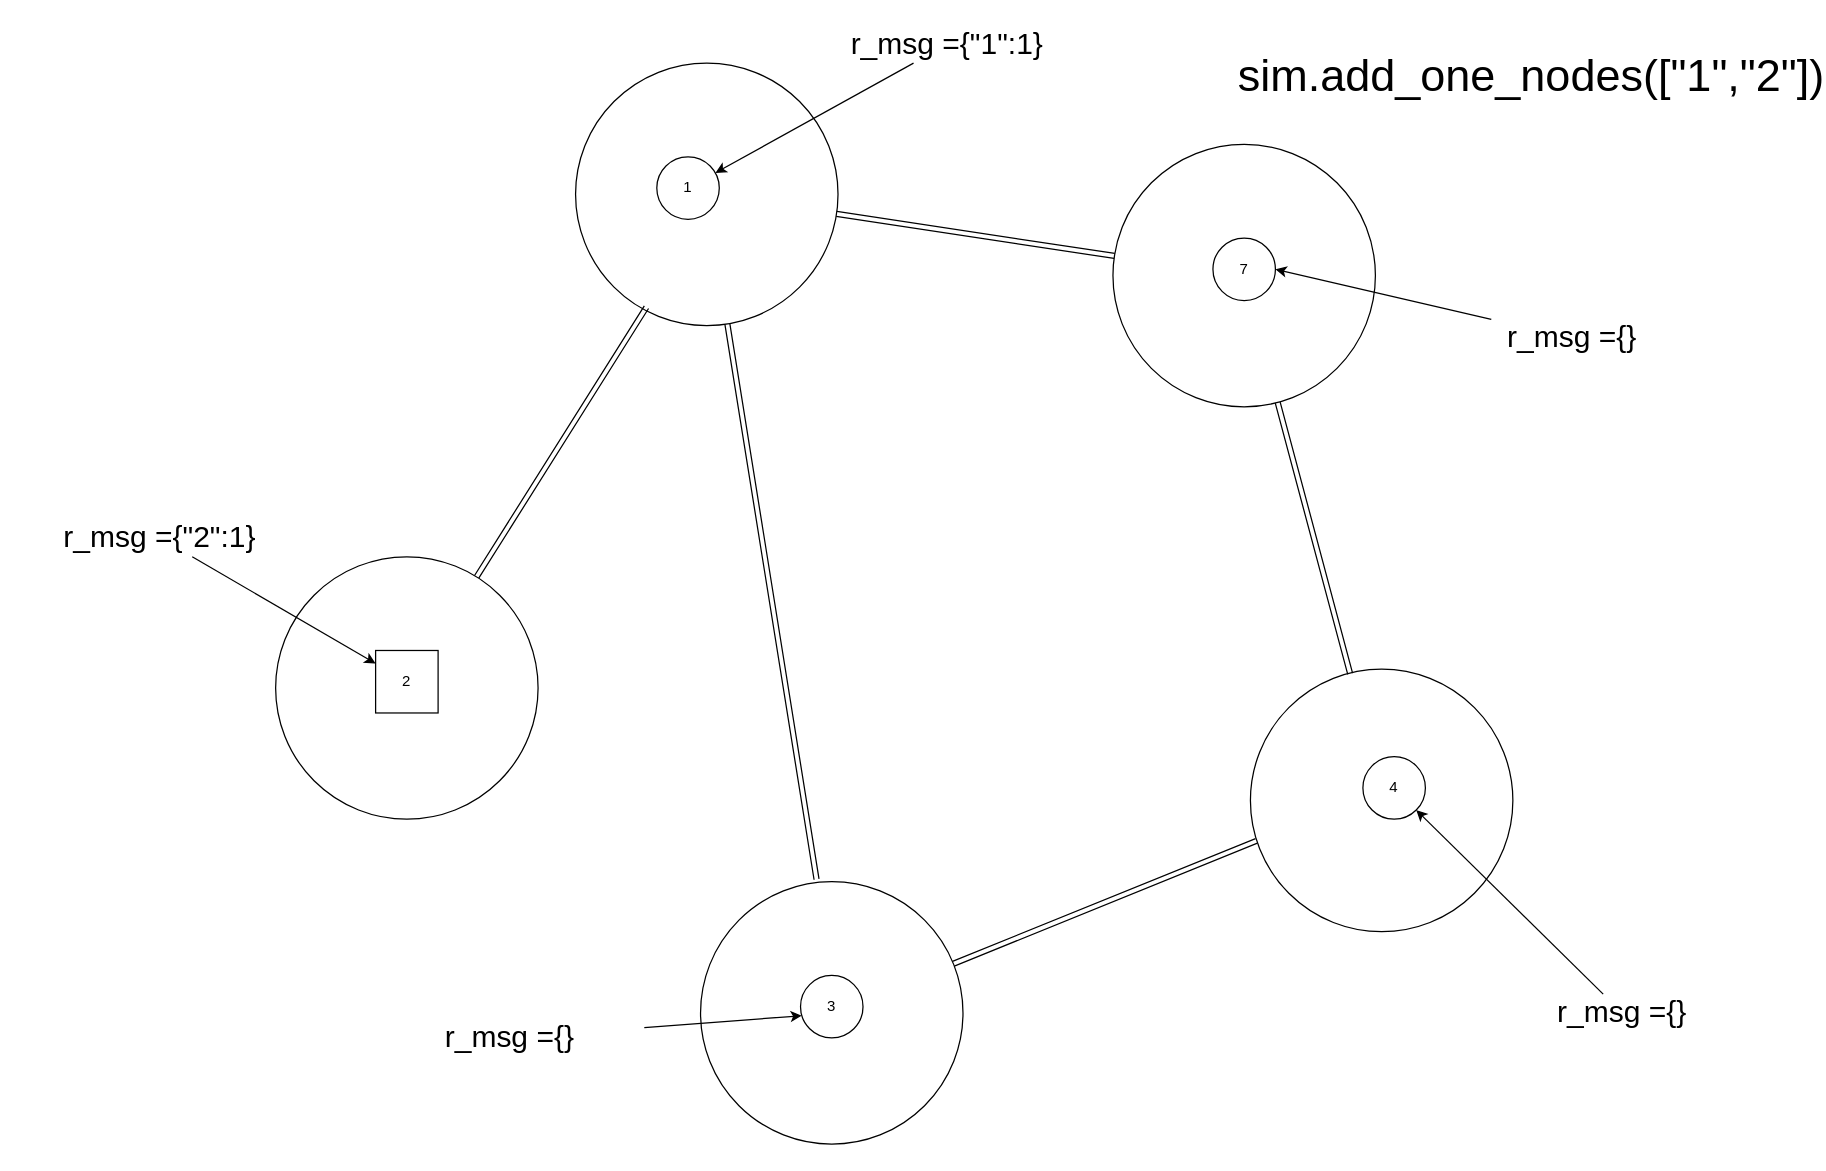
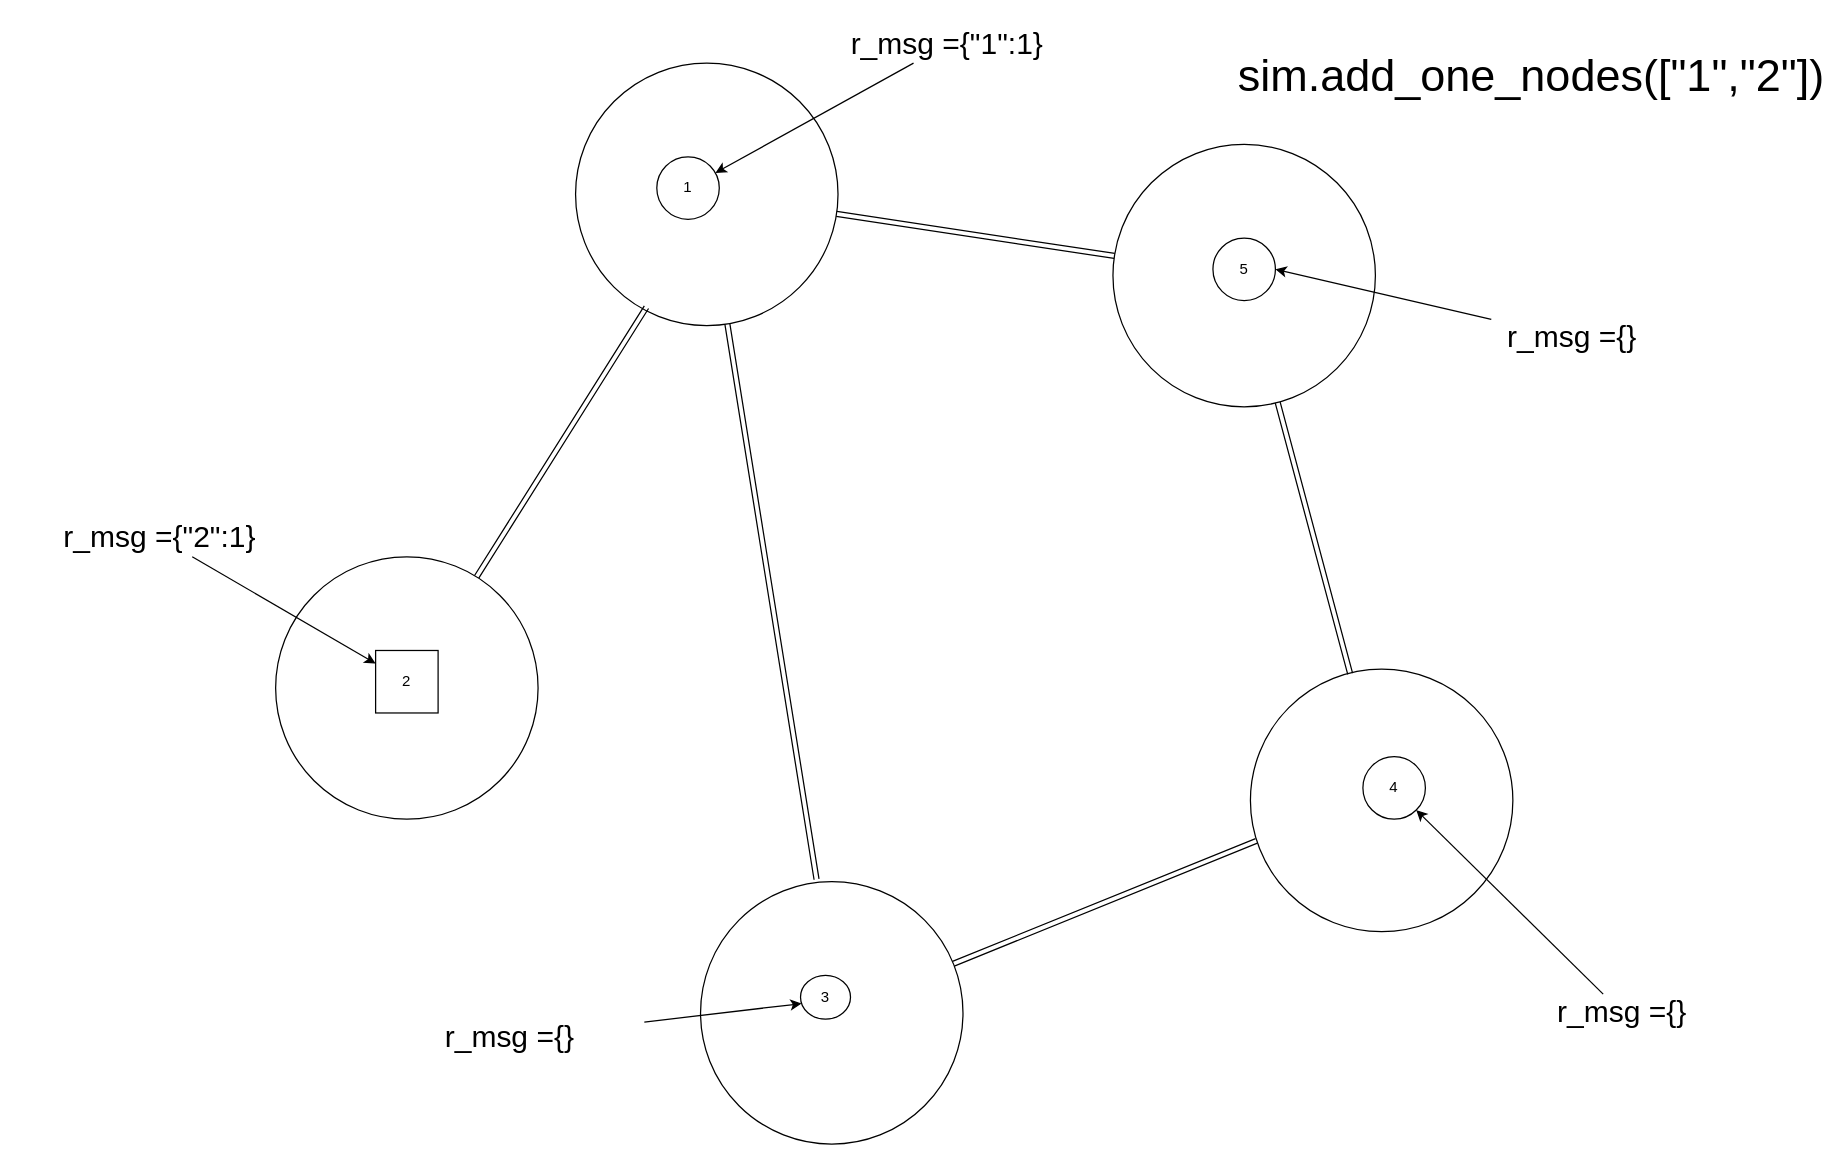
node "7": label "7" -> "5"
node "3": size 63x63 -> 50x44
